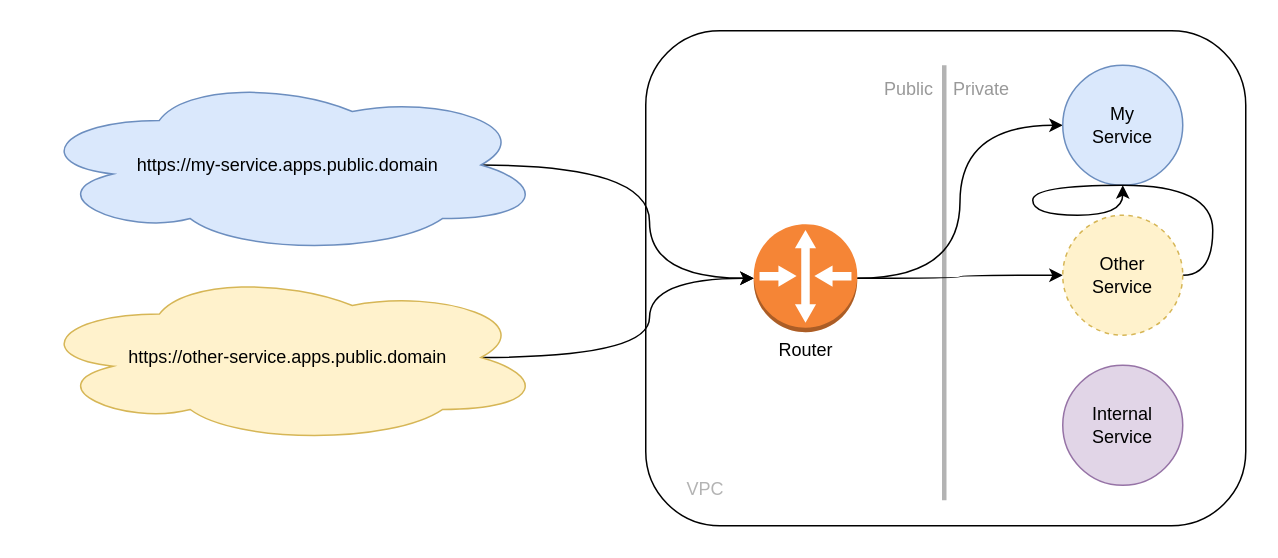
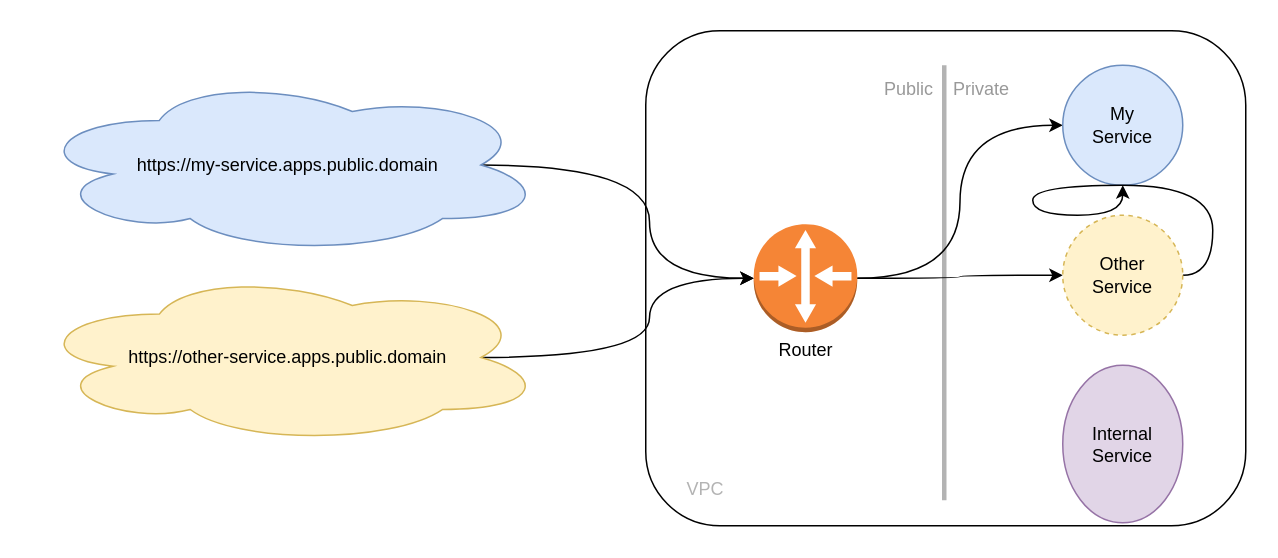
node "Internal Service": size 120x120 -> 120x158
